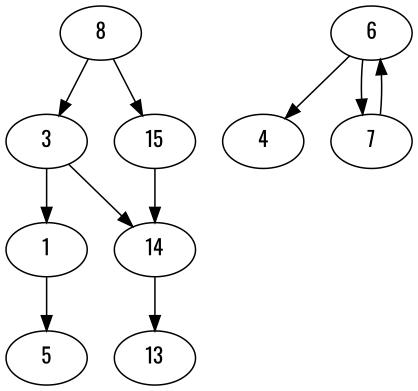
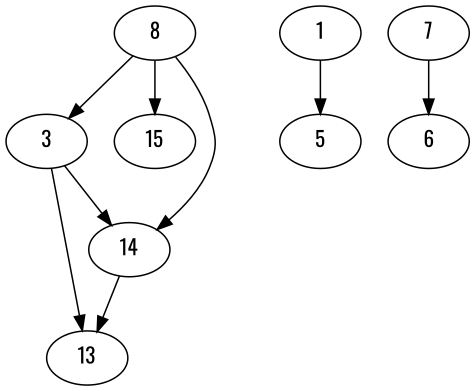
edge "6" -> "7": removed
node "4": removed
edge "3" -> "1": now "3" -> "13"
edge "15" -> "14": now "8" -> "14"
